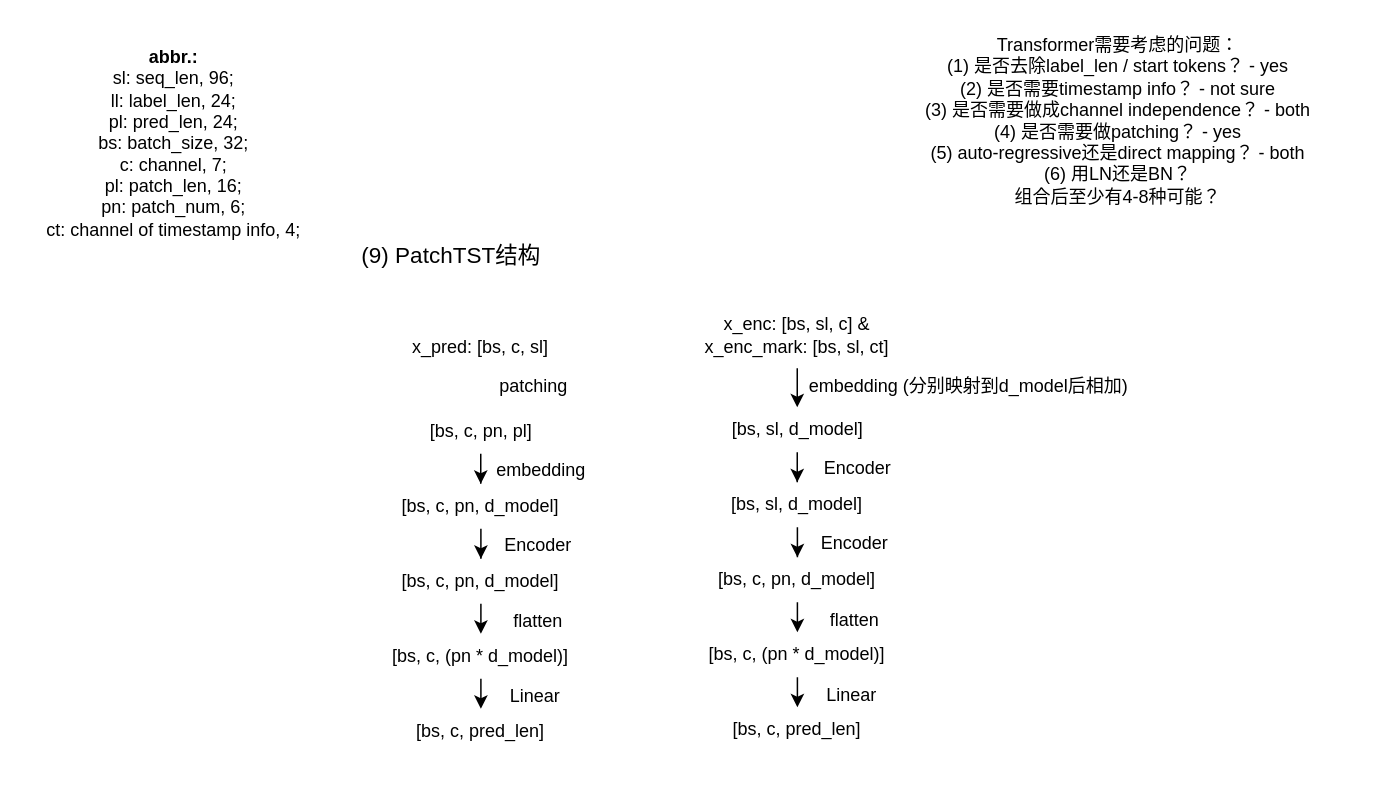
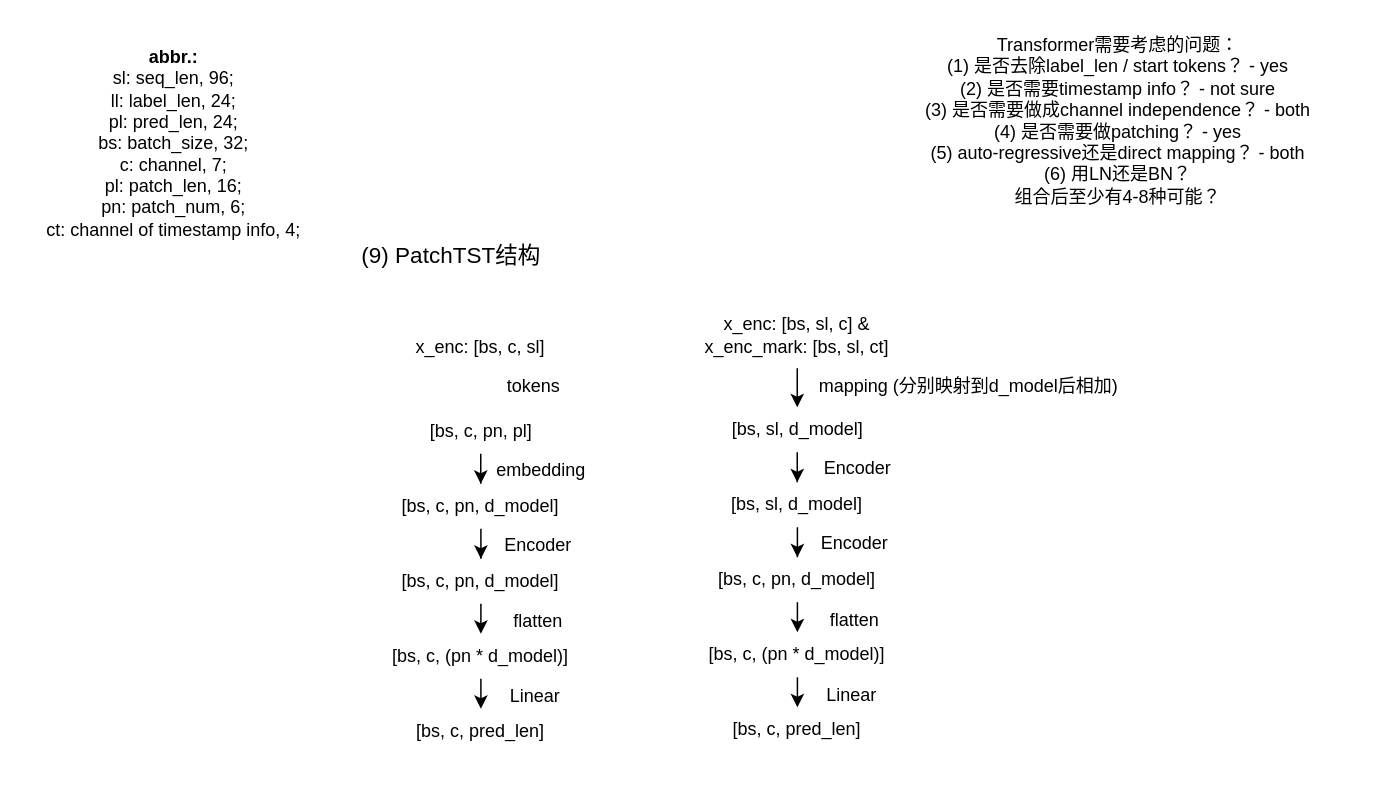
node "x_pred: [bs, c, sl]": label "x_pred: [bs, c, sl]" -> "x_enc: [bs, c, sl]"
node "patching": label "patching" -> "tokens"
node "embedding (分别映射到d_model后相加)": label "embedding (分别映射到d_model后相加)" -> "mapping (分别映射到d_model后相加)"
